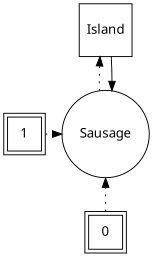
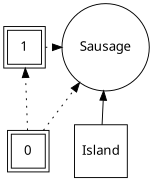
edge "Sausage" -> "Island": removed
edge "0" -> "1": added
